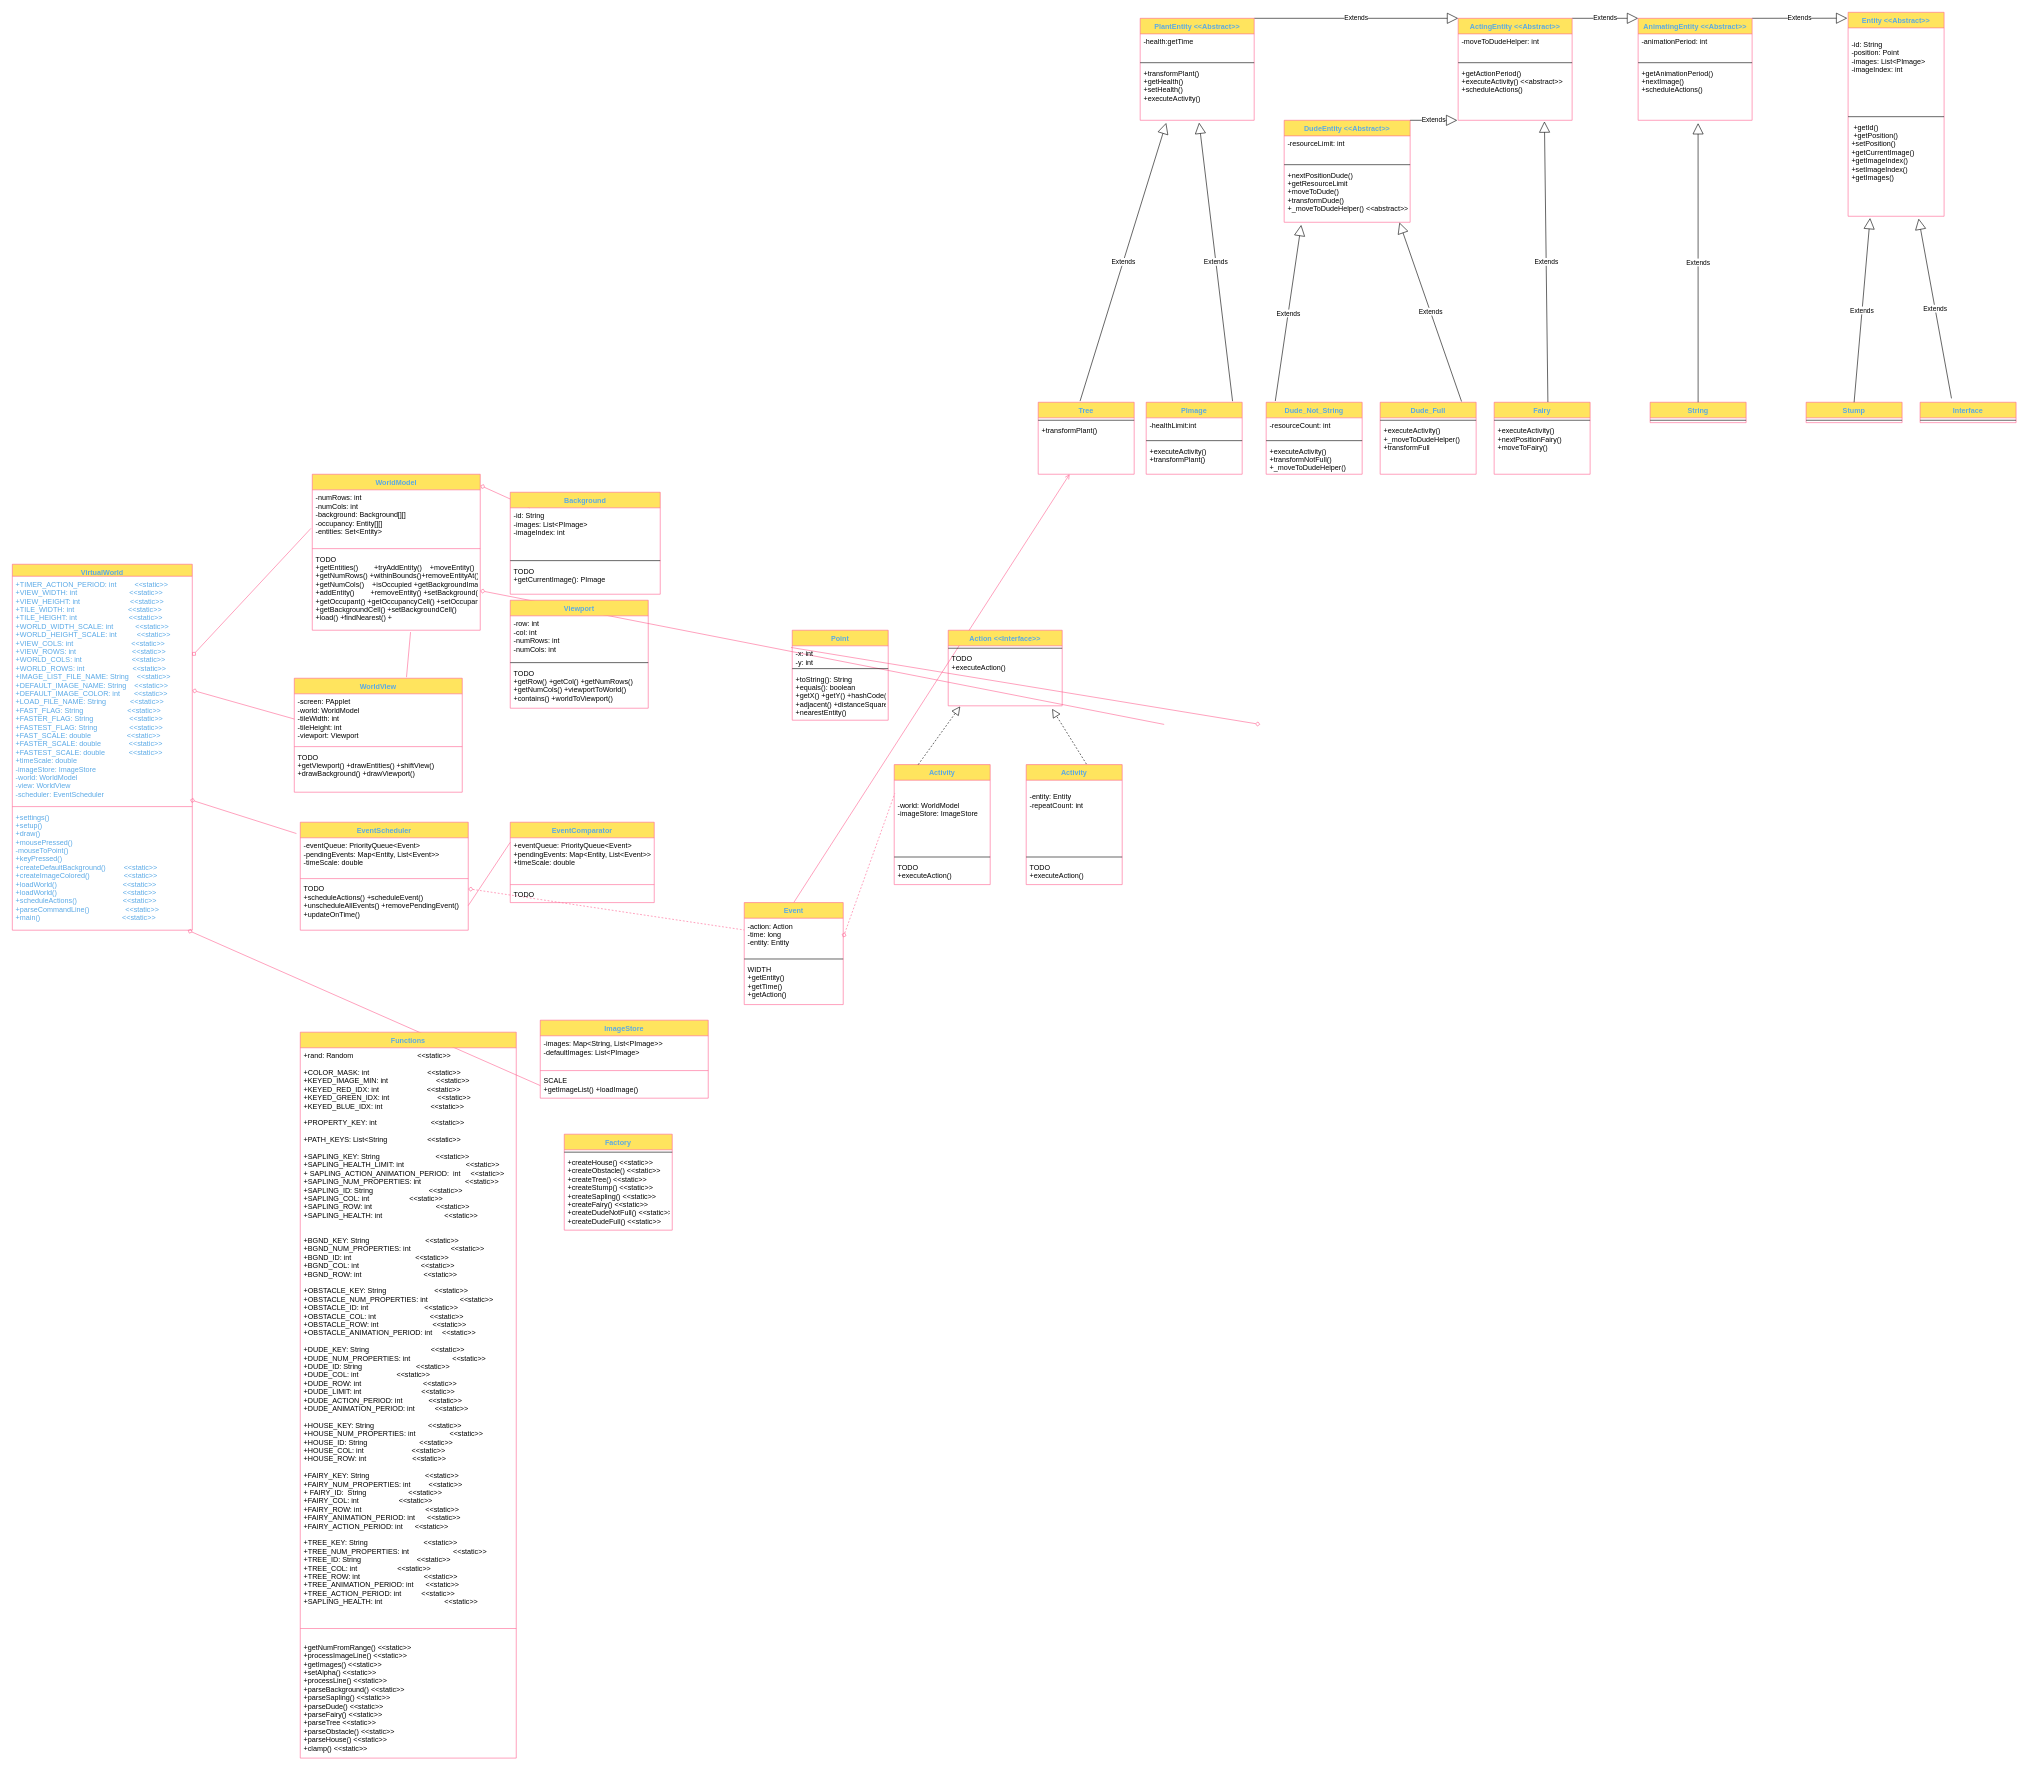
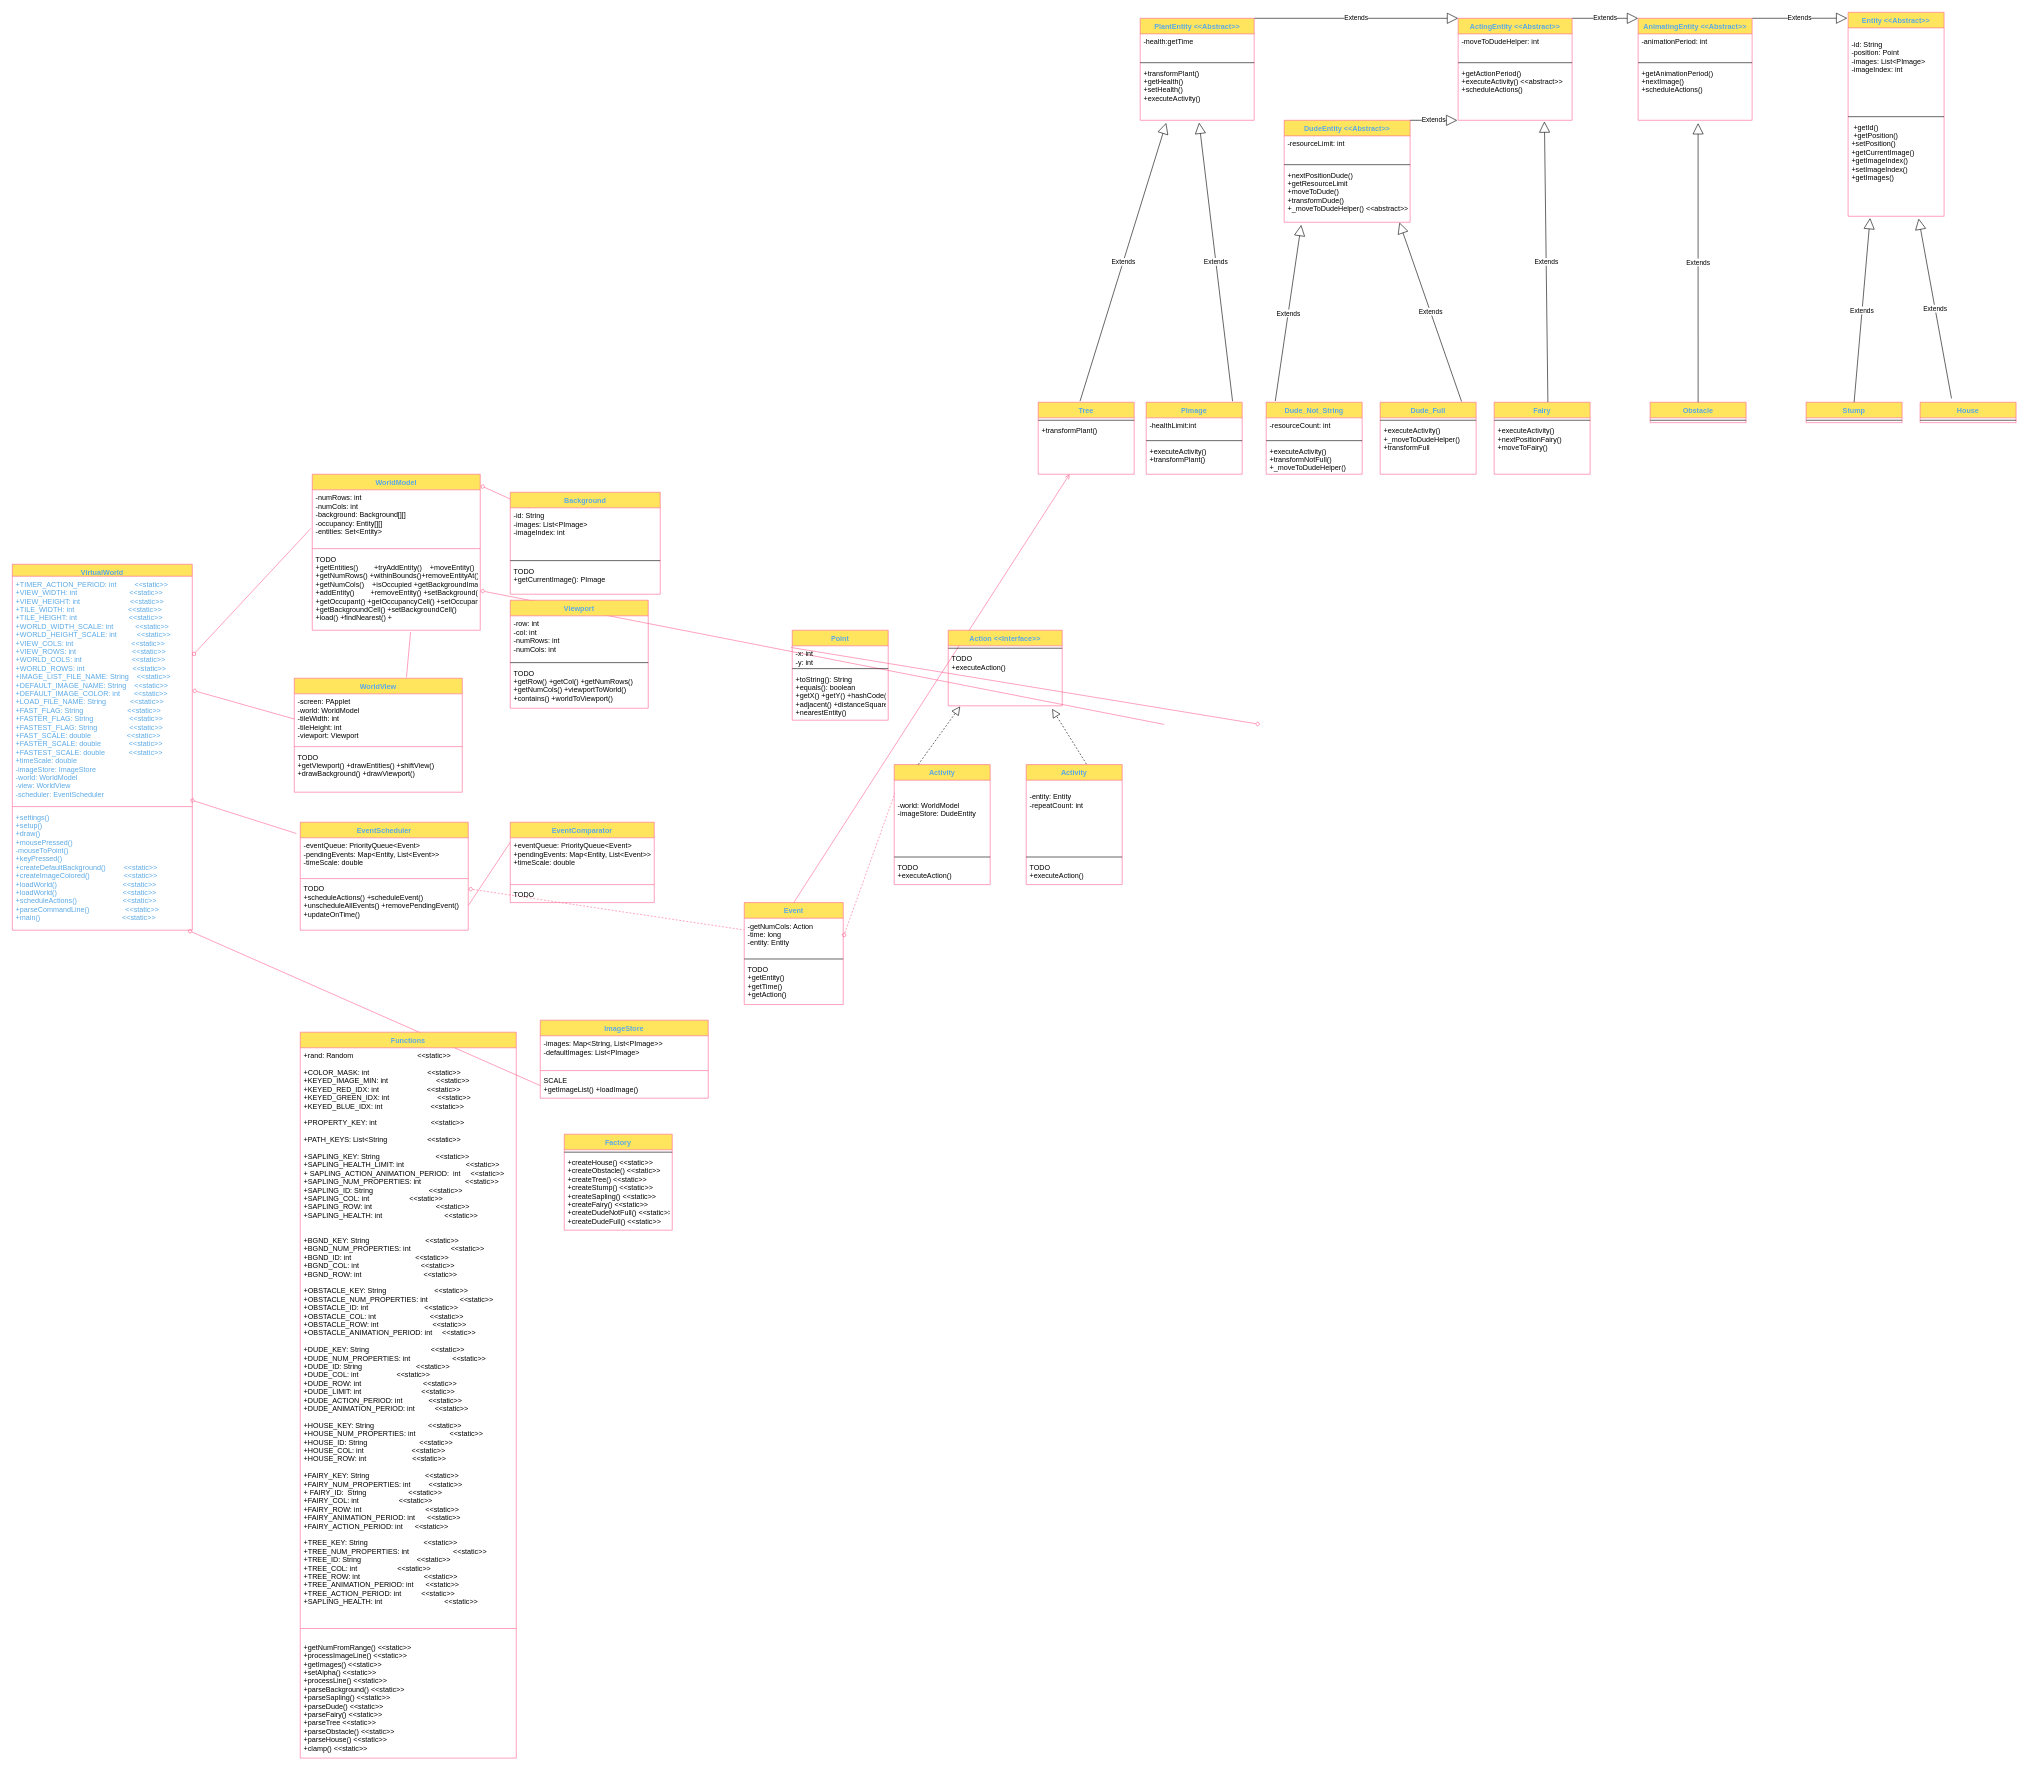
node "String": label "String" -> "Obstacle"
node "Interface": label "Interface" -> "House"
node "-world: WorldModel -imageStore: ImageStore": label "-world: WorldModel -imageStore: ImageStore" -> "-world: WorldModel -imageStore: DudeEntity"
node "-action: Action -time: long -entity: Entity": label "-action: Action -time: long -entity: Entity" -> "-getNumCols: Action -time: long -entity: Entity"
node "WIDTH +getEntity() +getTime() +getAction()": label "WIDTH +getEntity() +getTime() +getAction()" -> "TODO +getEntity() +getTime() +getAction()"
